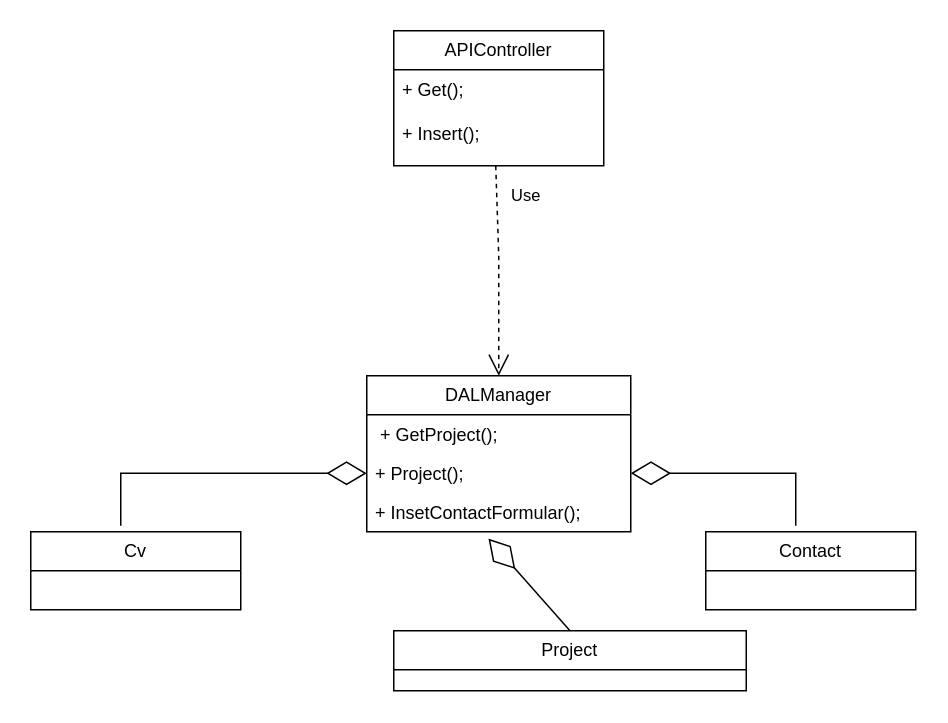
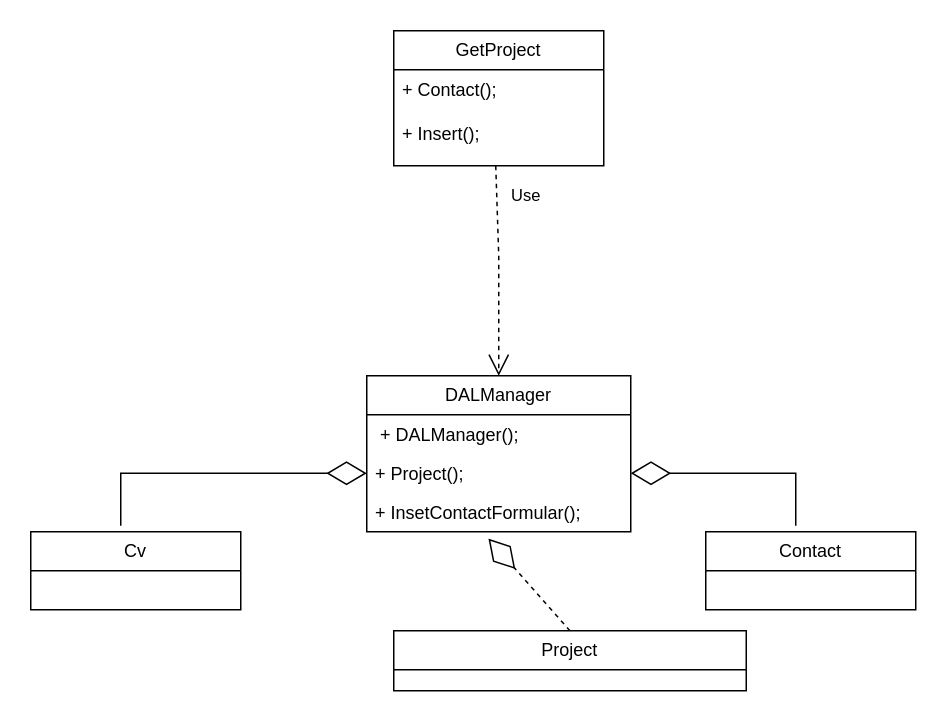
node "APIController": label "APIController" -> "GetProject"
node "+ Get(); + Insert();": label "+ Get(); + Insert();" -> "+ Contact(); + Insert();"
node "+ GetProject();": label "+ GetProject();" -> "+ DALManager();"
edge "Project" -> "+ InsetContactFormular();": style solid -> dashed
